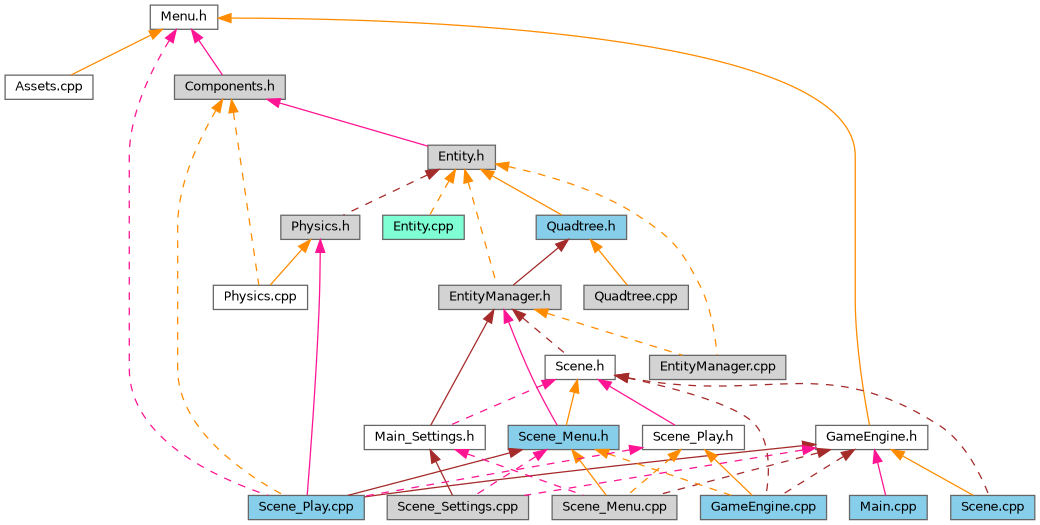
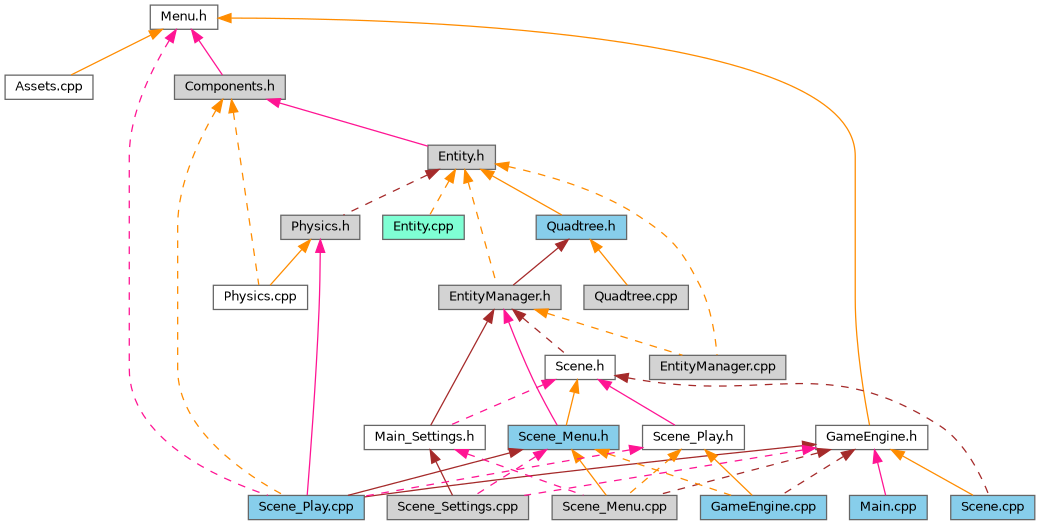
edge "GameEngine.cpp" -> "Scene.h": removed
